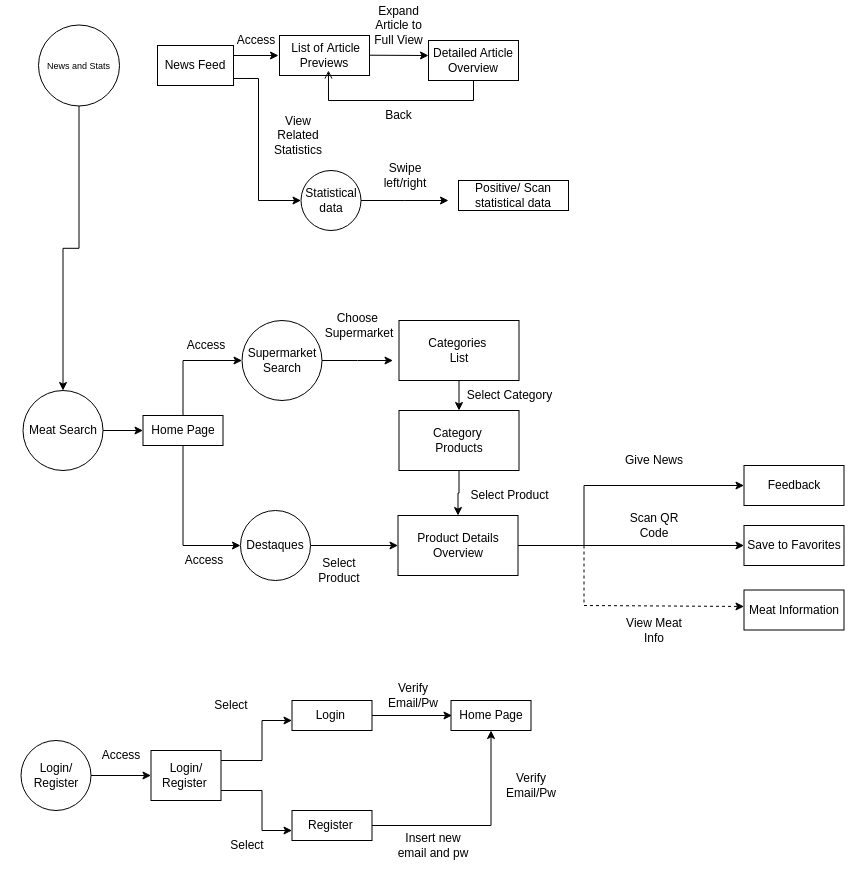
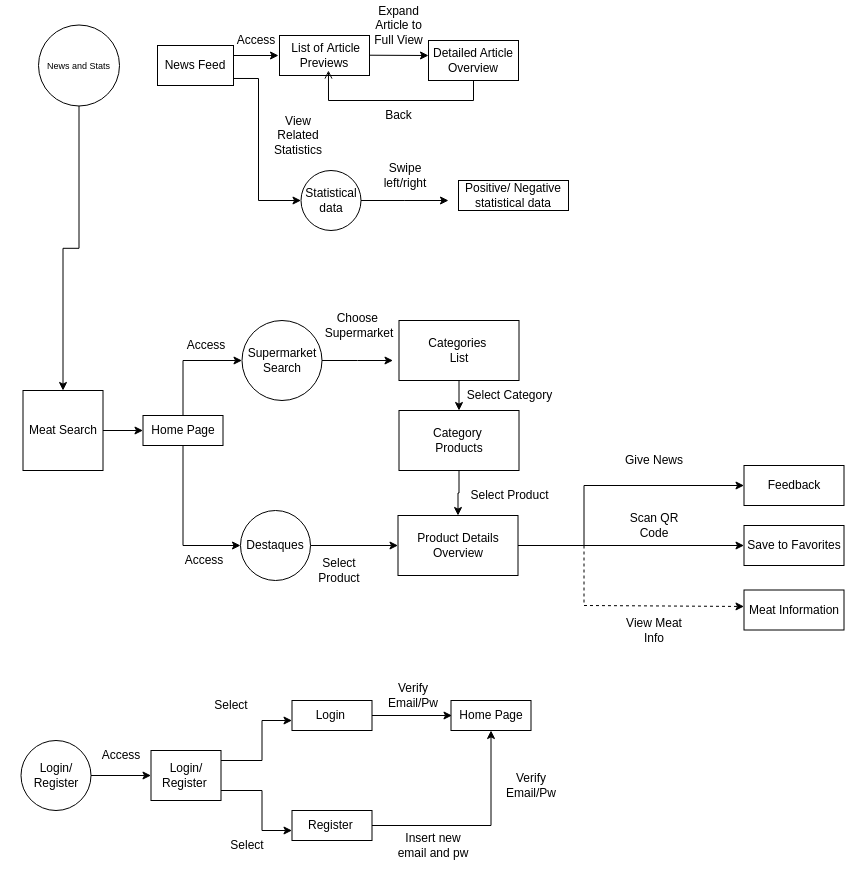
node "Positive/ Scan statistical data": label "Positive/ Scan statistical data" -> "Positive/ Negative statistical data"
node "Meat Search": shape ellipse -> rectangle
